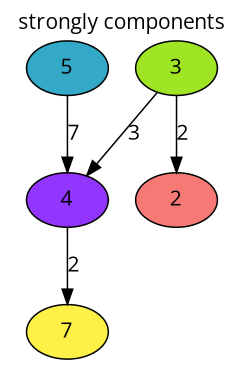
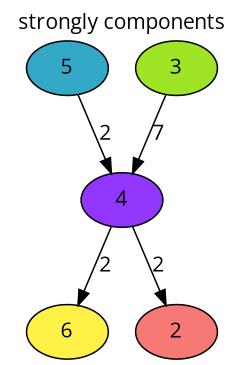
edge "3" -> "2": now "4" -> "2"
edge "5" -> "4": label "7" -> "2"
edge "3" -> "4": label "3" -> "7"
node "7": label "7" -> "6"
